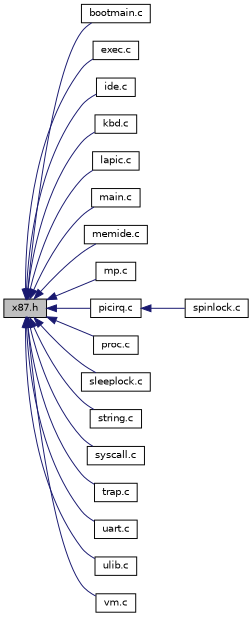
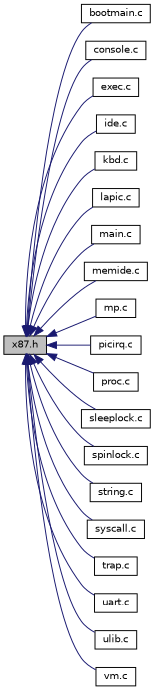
node "console.c": added
edge "spinlock.c" -> "picirq.c": now "spinlock.c" -> "x87.h"
